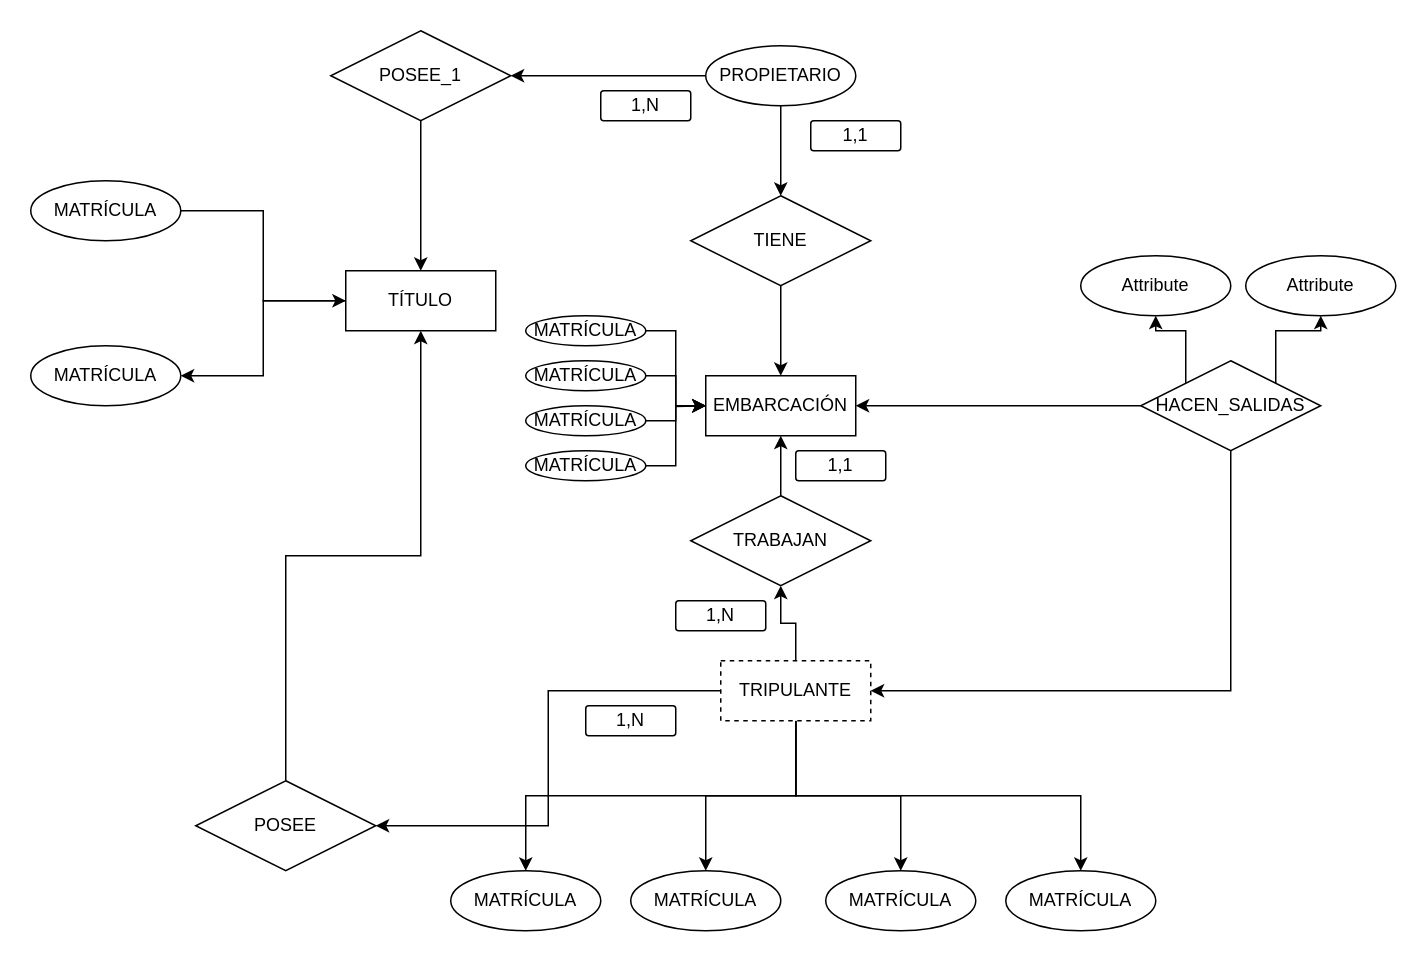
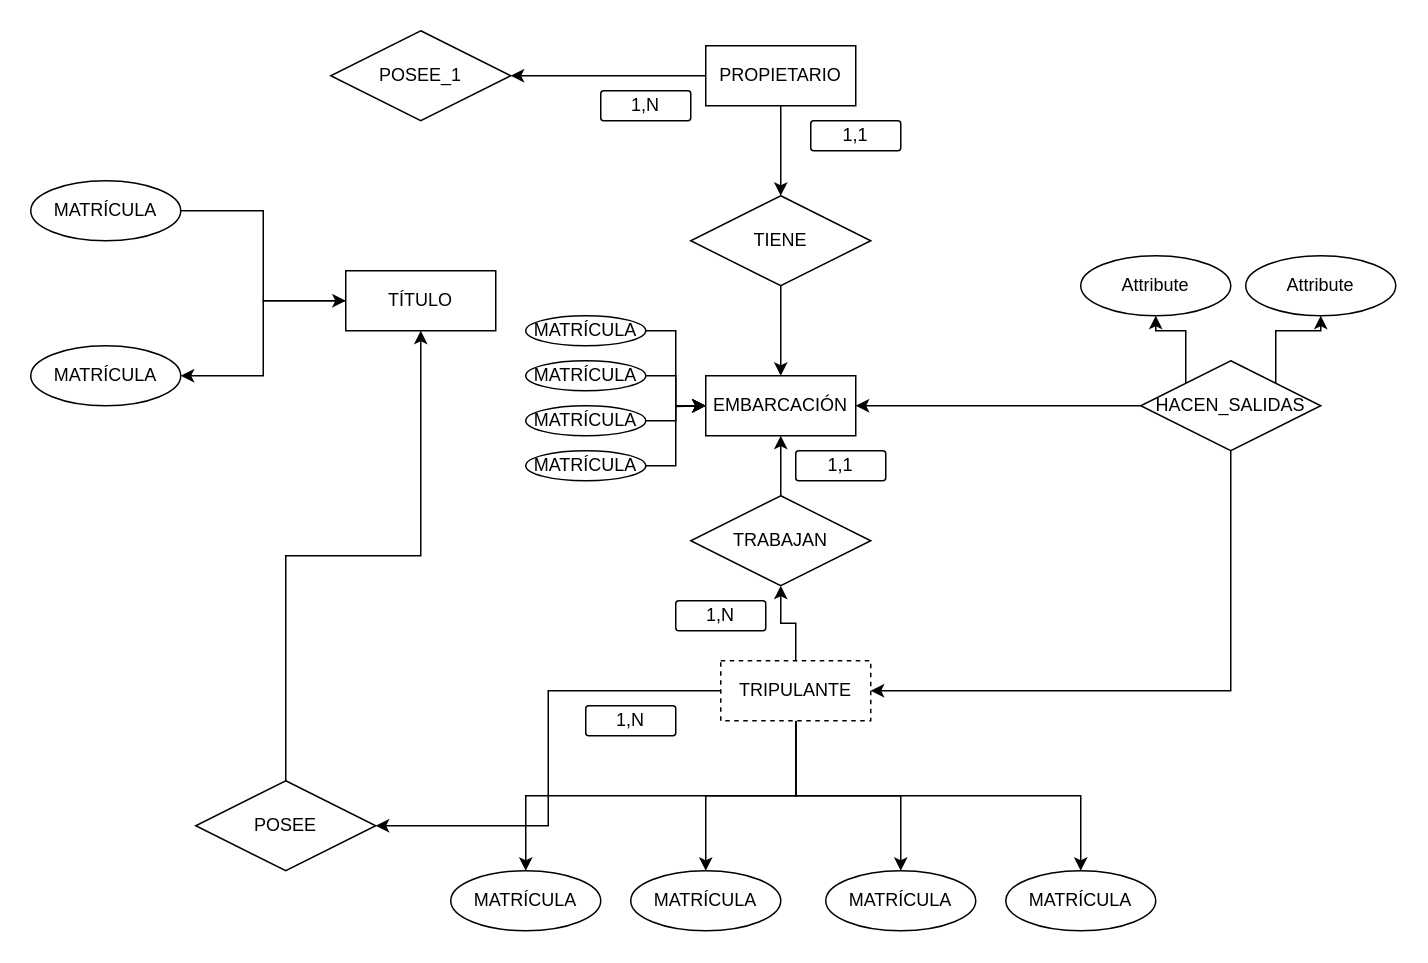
node "PROPIETARIO": shape ellipse -> rectangle
edge "POSEE_1" -> "TÍTULO": removed
